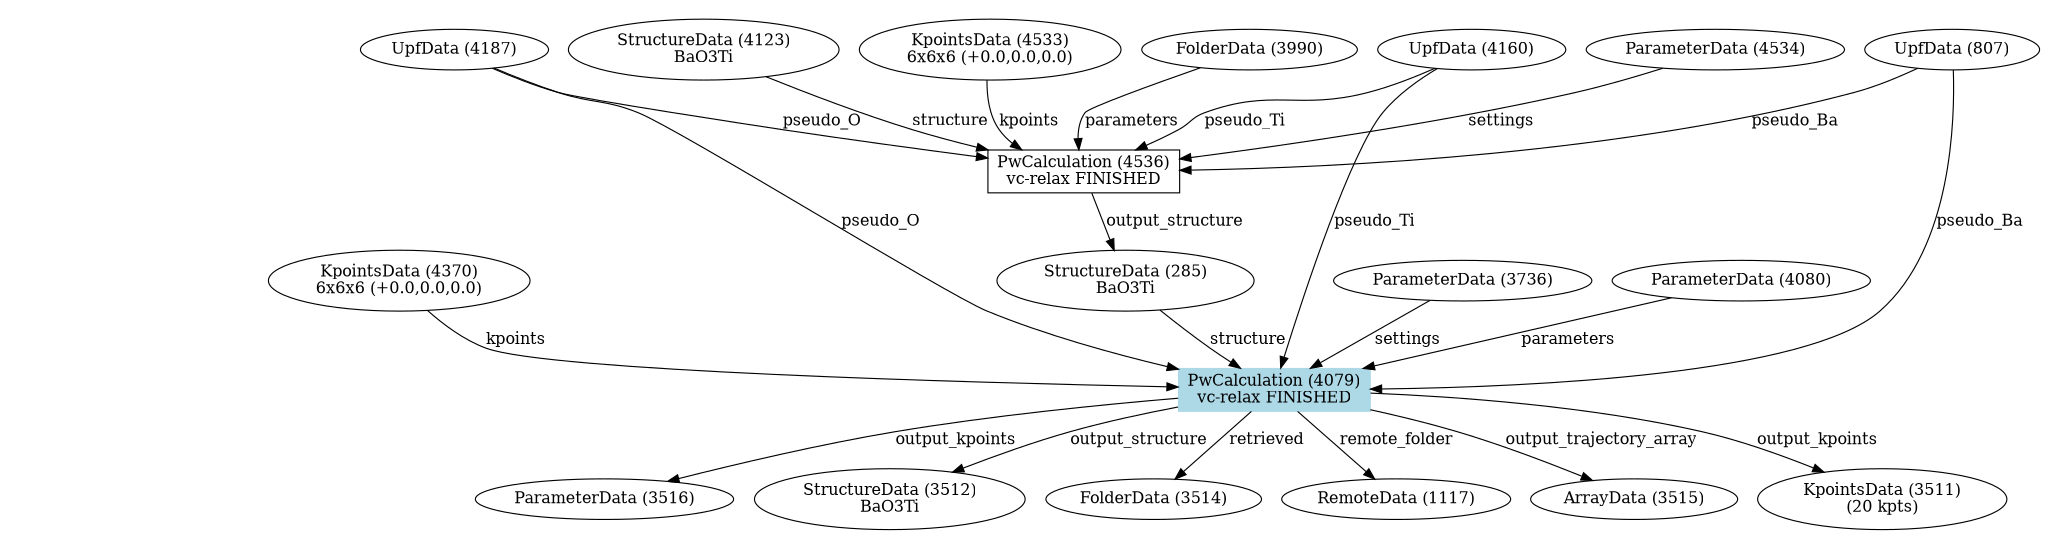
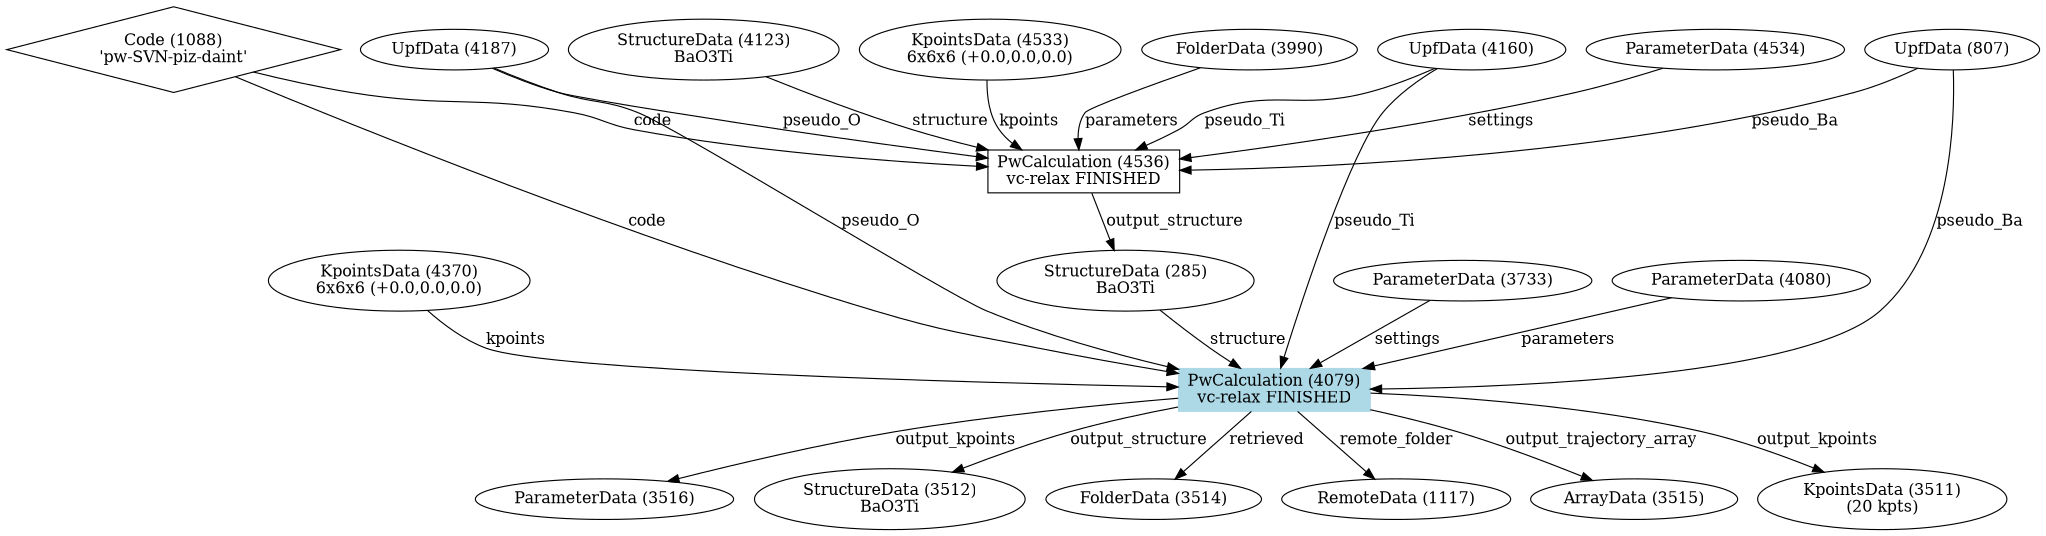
node "Code (1088) 'pw-SVN-piz-daint'": added
node "ParameterData (3736)": label "ParameterData (3736)" -> "ParameterData (3733)"
